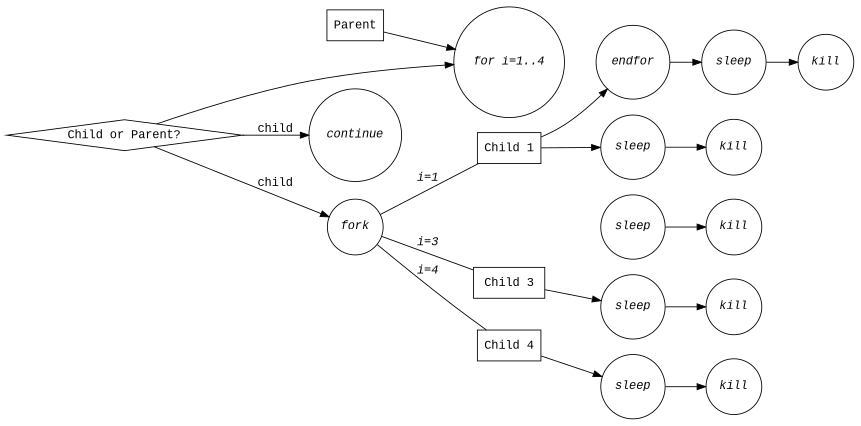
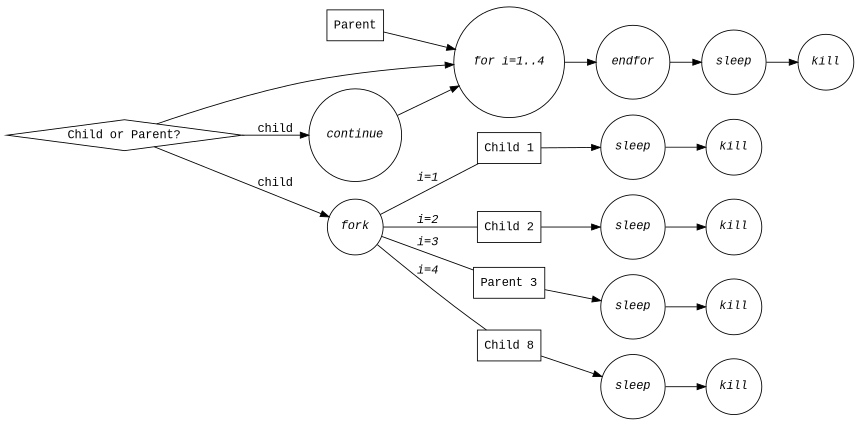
edge "continue" -> "for i=1..4": added
edge "Child 1" -> "endfor": now "for i=1..4" -> "endfor"
node "Child 2": added
node "Child 3": label "Child 3" -> "Parent 3"
node "Child 4": label "Child 4" -> "Child 8"
